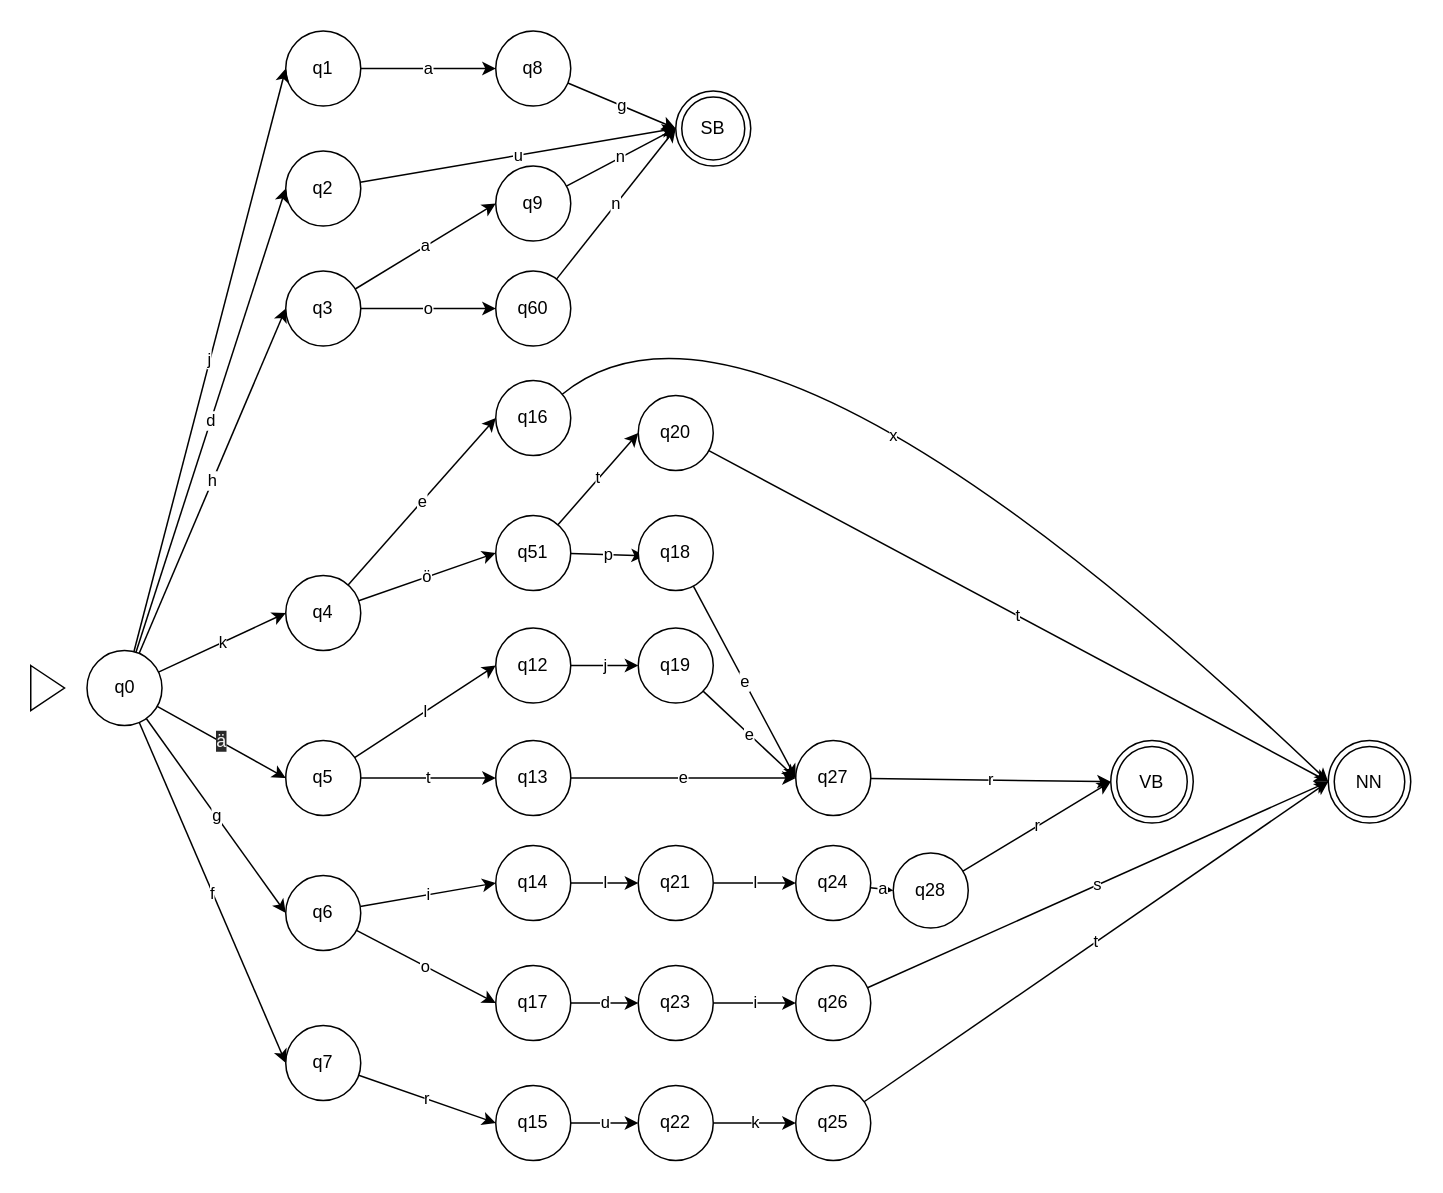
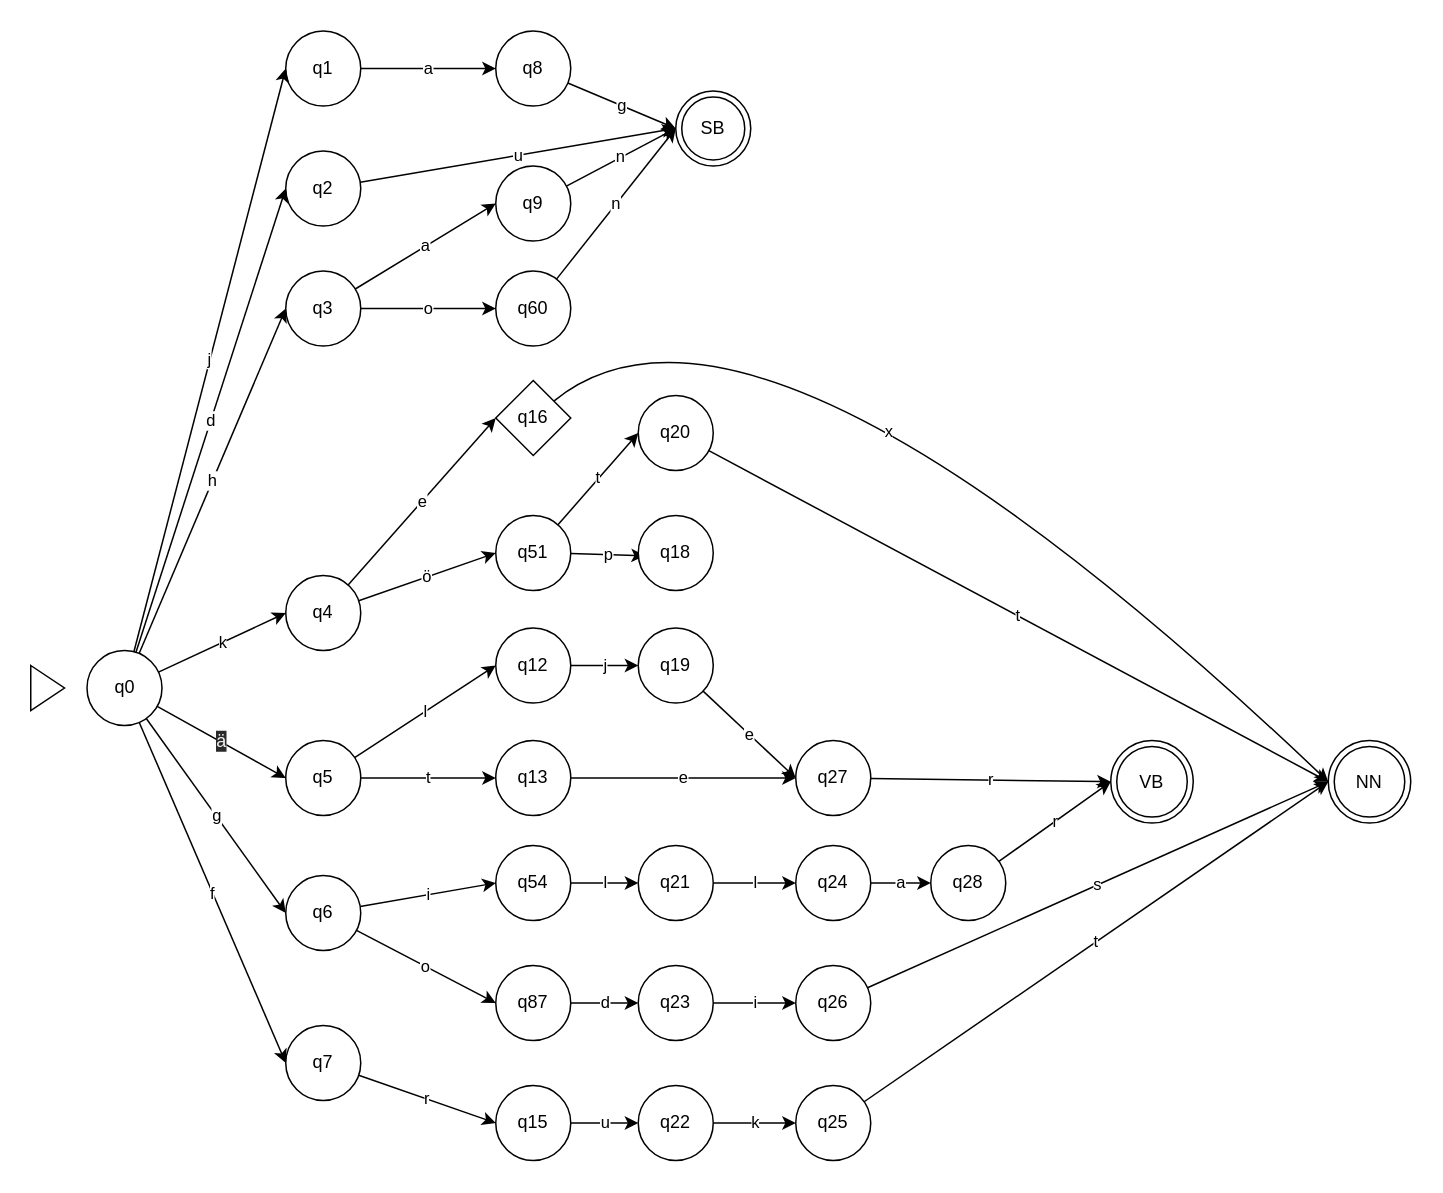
node "q16": shape ellipse -> diamond
edge "q18" -> "q27": removed, label "e"
node "q14": label "q14" -> "q54"
node "q28": moved (931, 890) -> (968, 883)
node "q17": label "q17" -> "q87"
